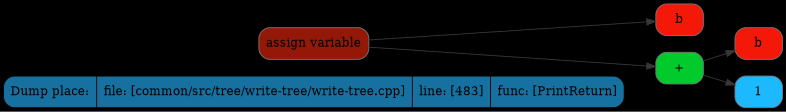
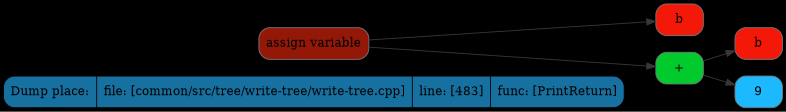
node "1": label "1" -> "9"
